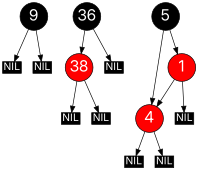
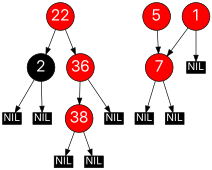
node "9": label "9" -> "2"
node "22": added
node "36": fillcolor black -> red
node "5": fillcolor black -> red
edge "5" -> "1": removed
node "4": label "4" -> "7"
